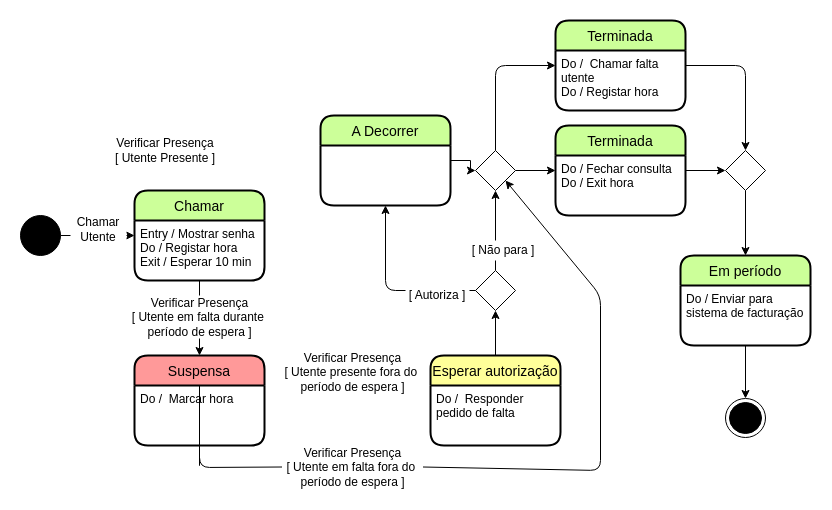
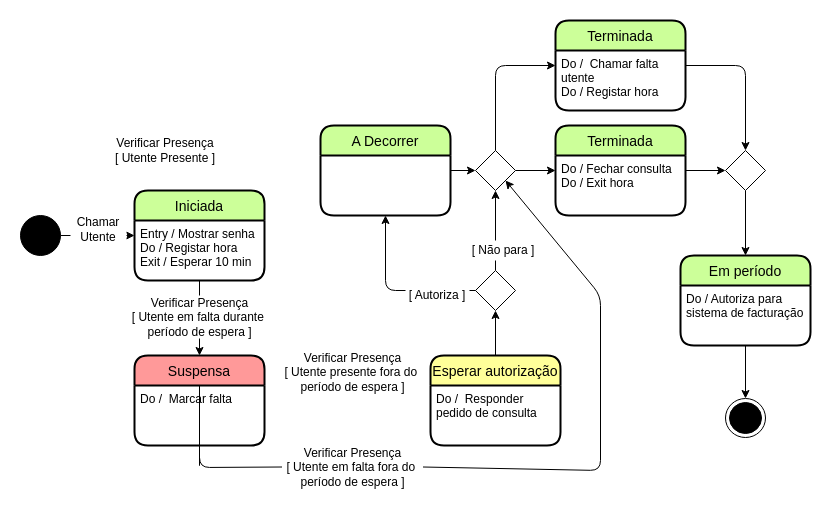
node "A Decorrer": moved (386, 161) -> (386, 171)
node "Chamar": label "Chamar" -> "Iniciada"
node "Do / Enviar para sistema de facturação": label "Do / Enviar para sistema de facturação" -> "Do / Autoriza para sistema de facturação"
node "Do / Marcar hora": label "Do / Marcar hora" -> "Do / Marcar falta"
node "Do / Responder pedido de falta": label "Do / Responder pedido de falta" -> "Do / Responder pedido de consulta"
